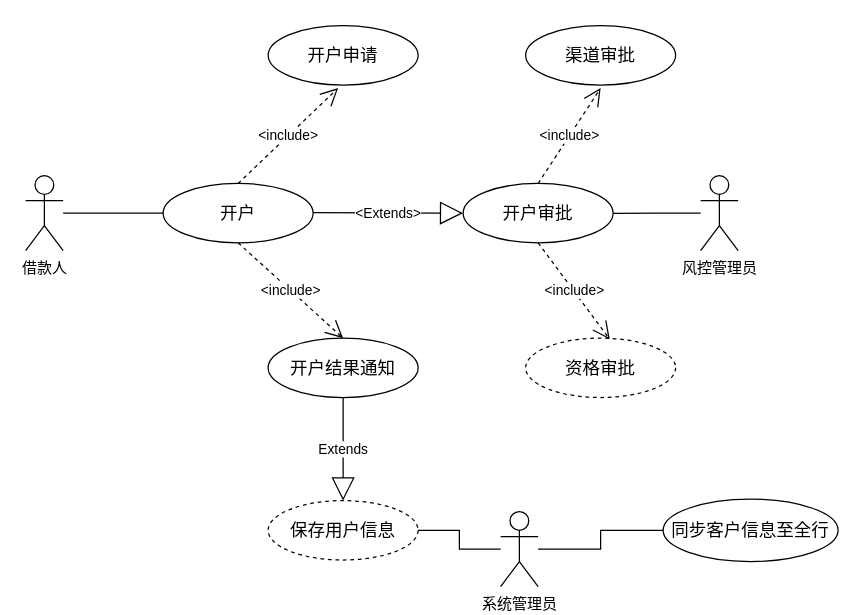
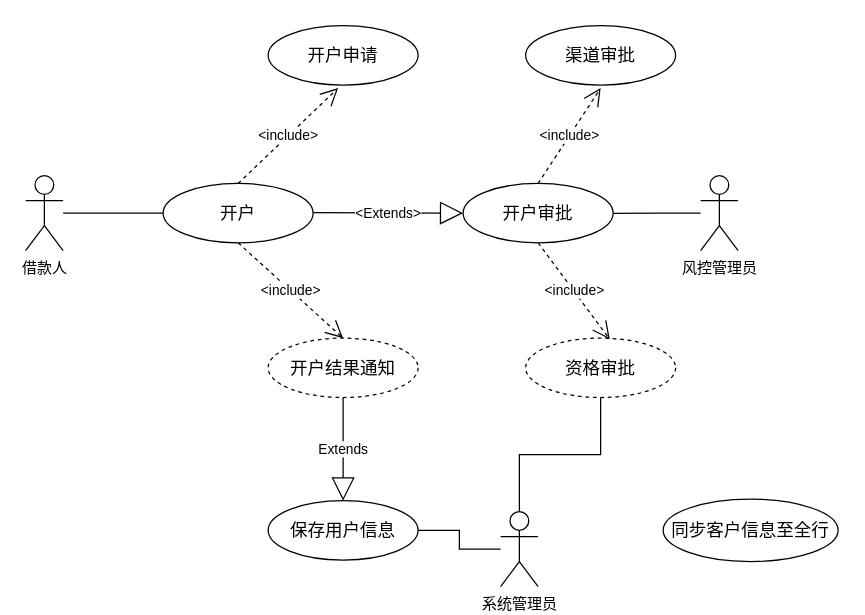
node "开户结果通知": style solid -> dashed
node "保存用户信息": style dashed -> solid
edge "同步客户信息至全行" -- "系统管理员": now "资格审批" -- "系统管理员"
